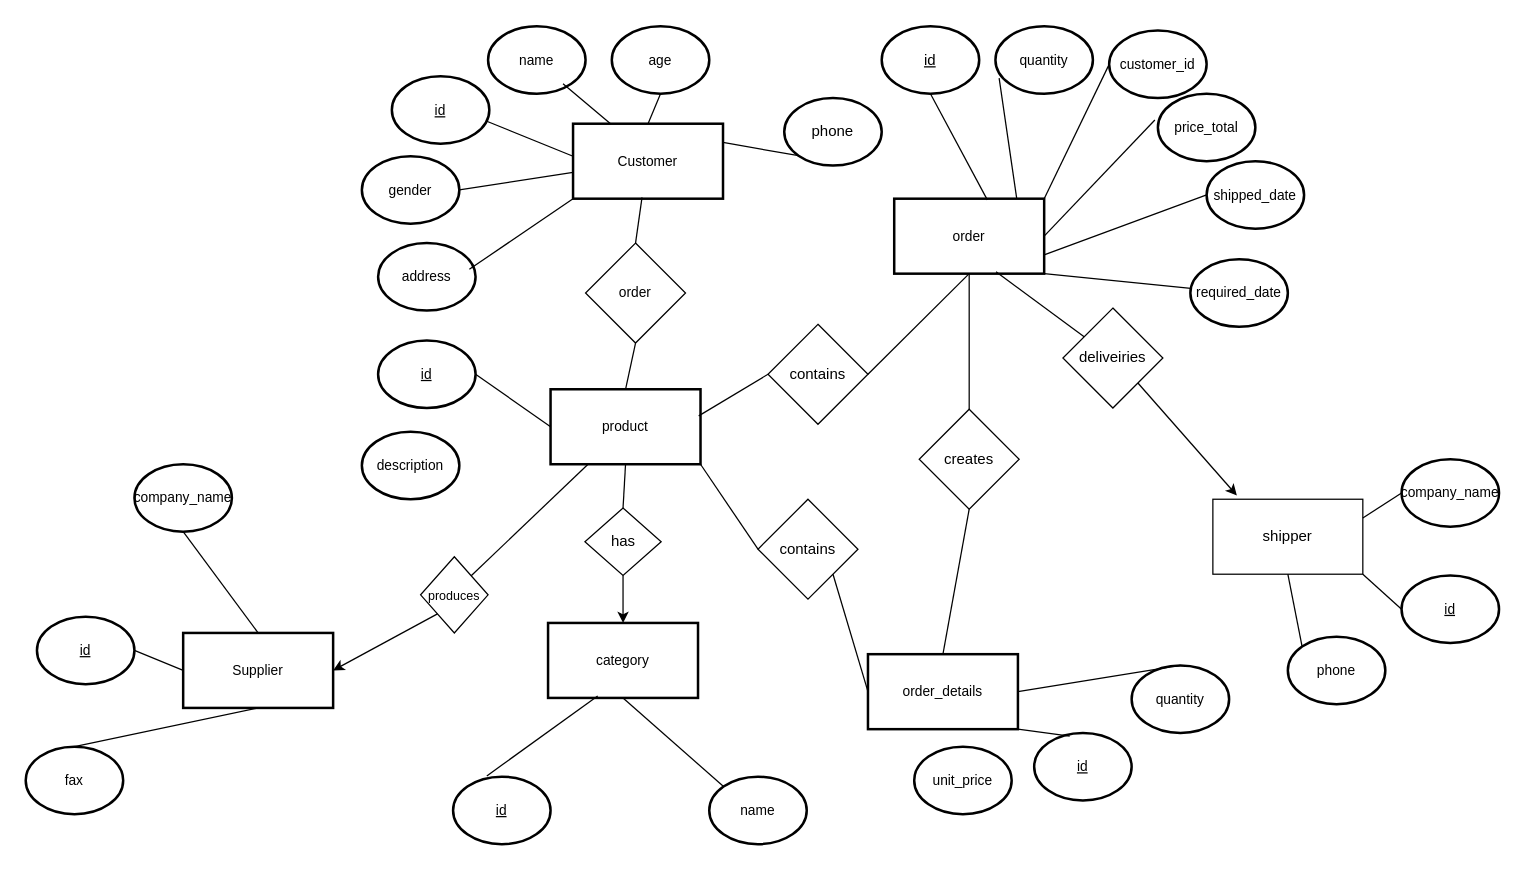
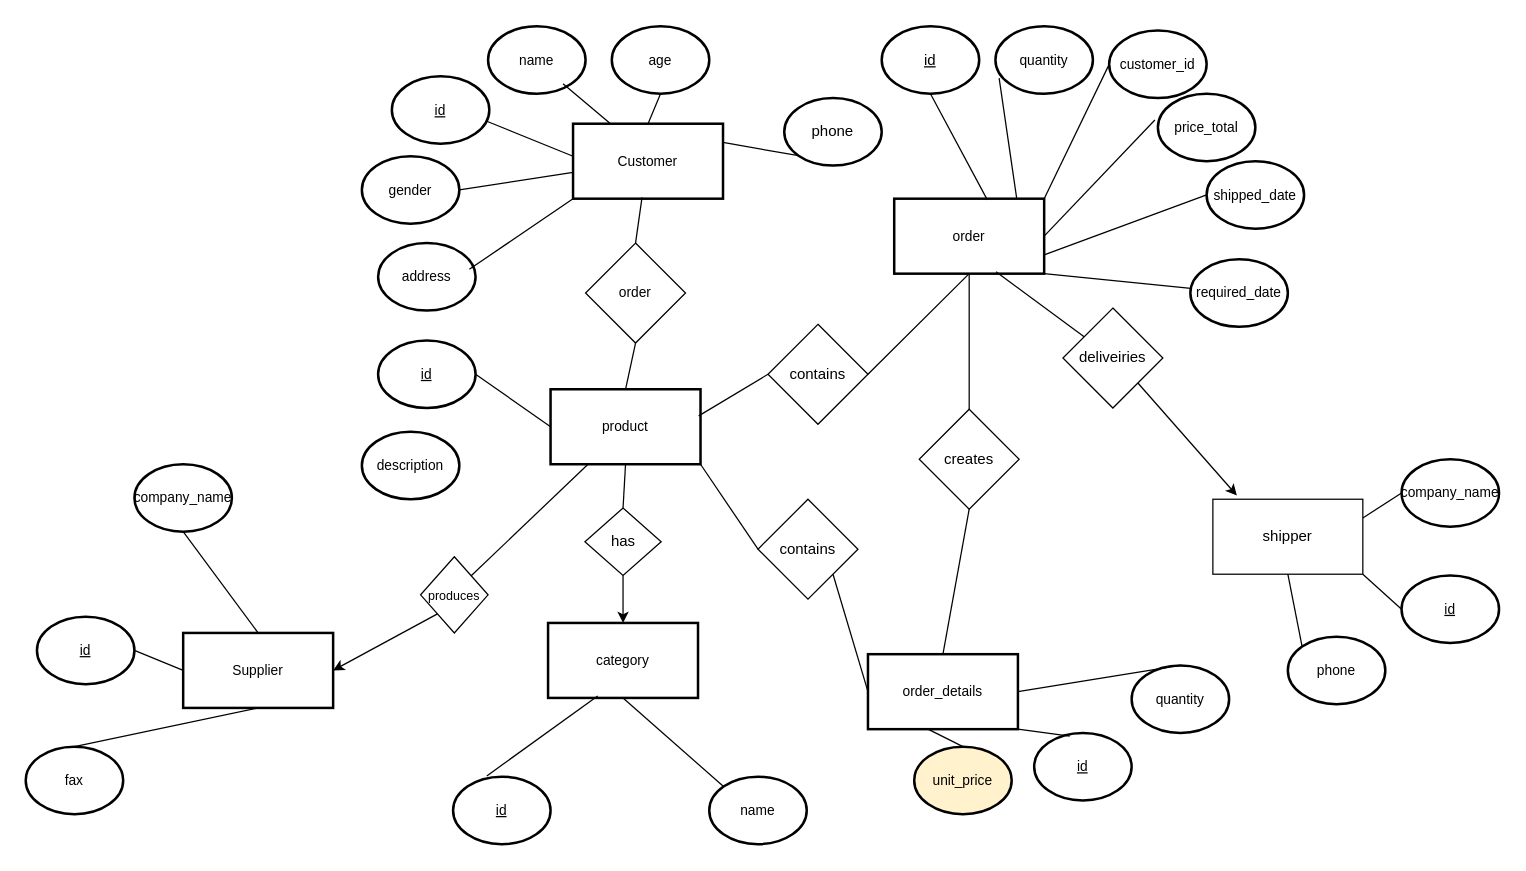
edge "order_details" -- "unit_price": added
node "unit_price": fillcolor #ffffff -> #fff2cc
